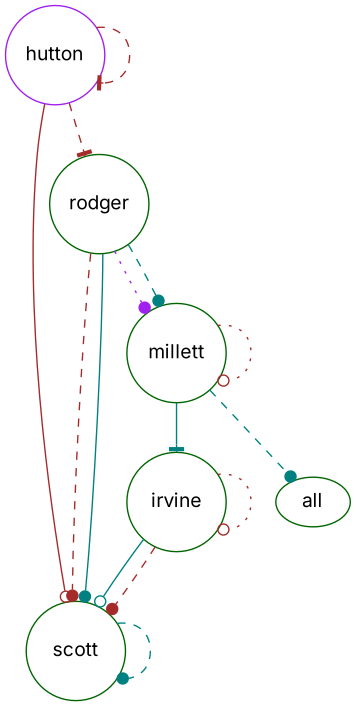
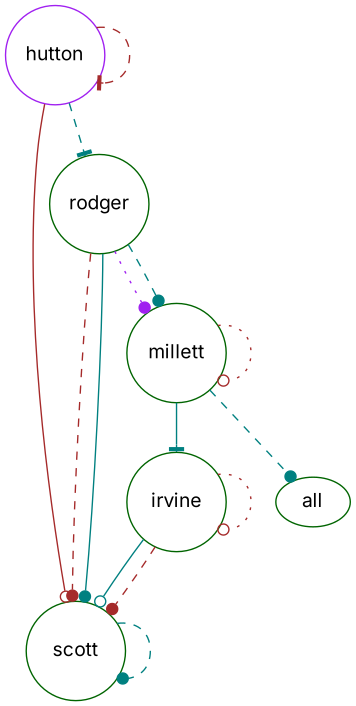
edge "hutton" -> "rodger": color brown -> teal
